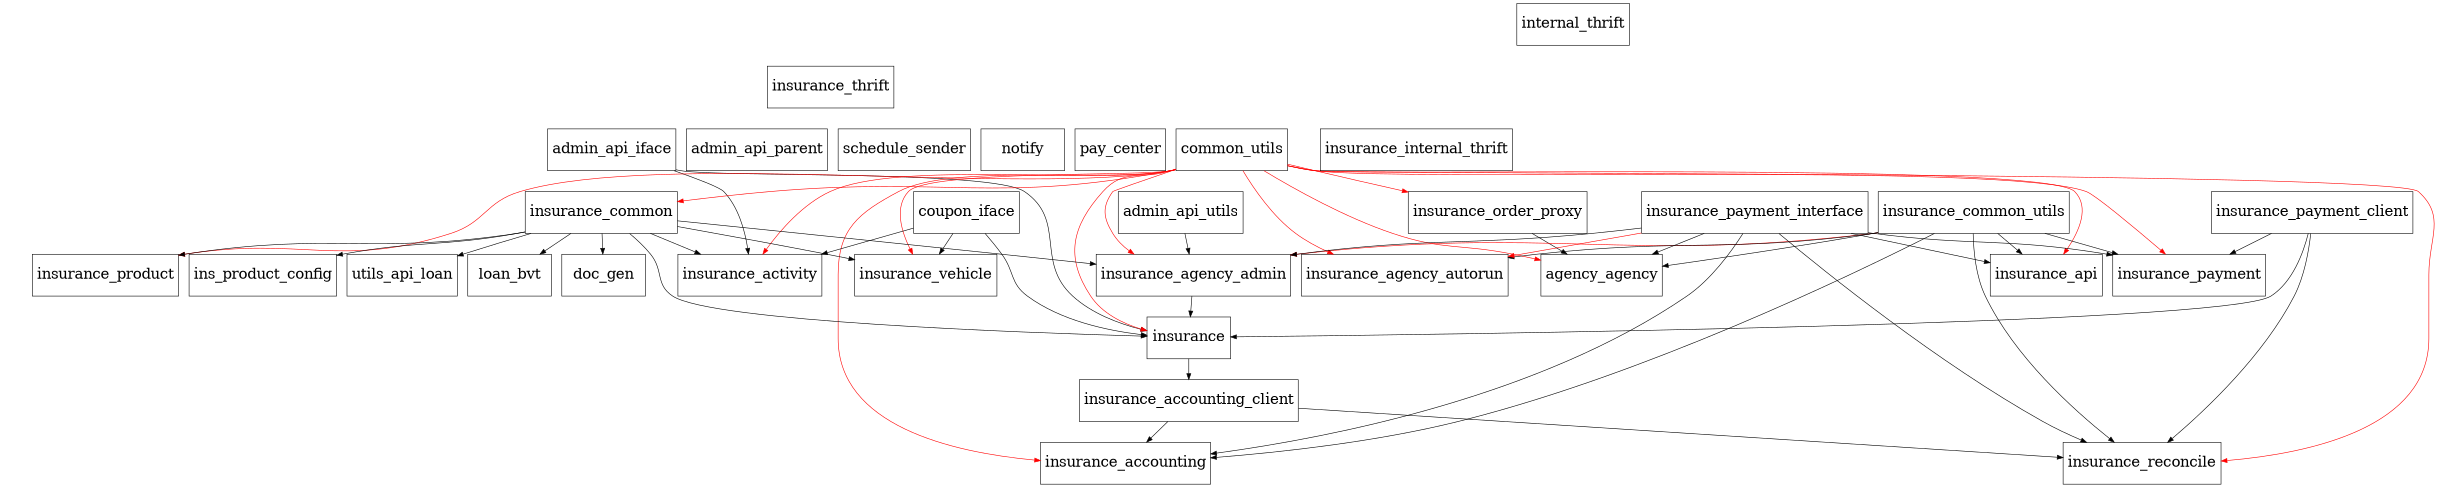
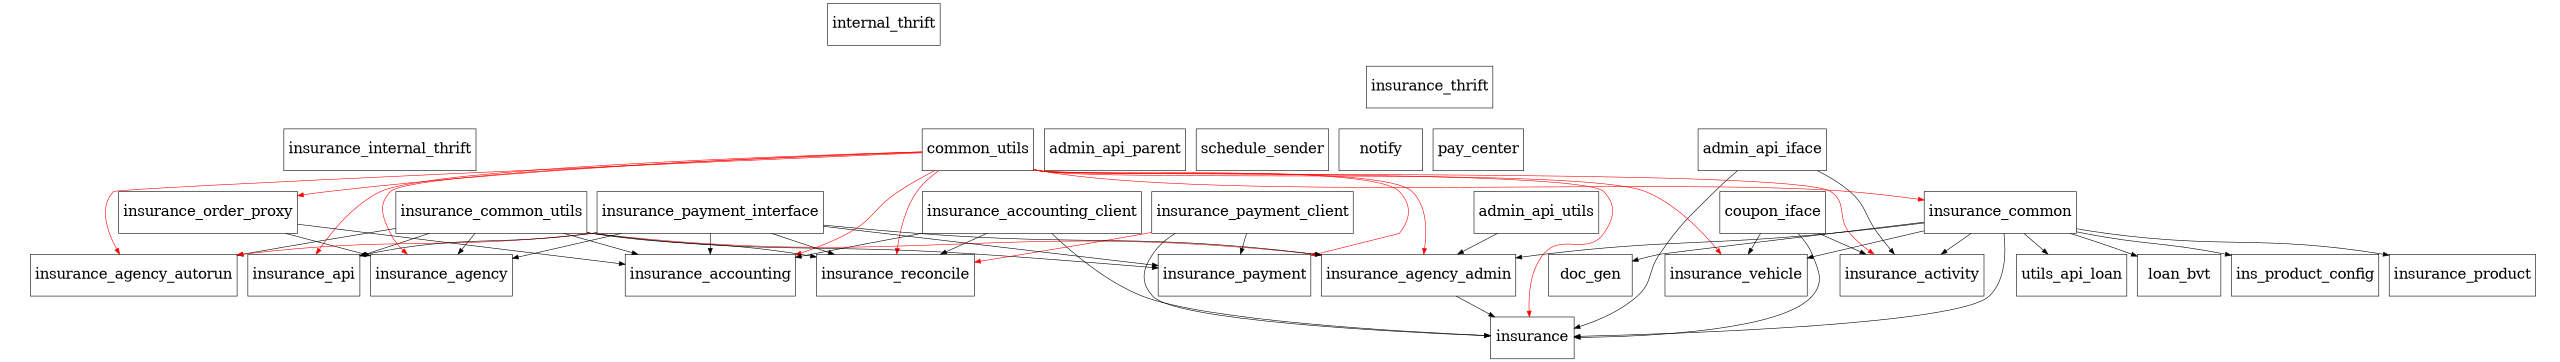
edge "common_utils" -> "insurance_product": removed
edge "insurance_order_proxy" -> "insurance_accounting": added
node "agency_agency": label "agency_agency" -> "insurance_agency"
edge "insurance_payment_client" -> "insurance_reconcile": color black -> red
edge "insurance" -> "insurance_accounting_client": reversed
